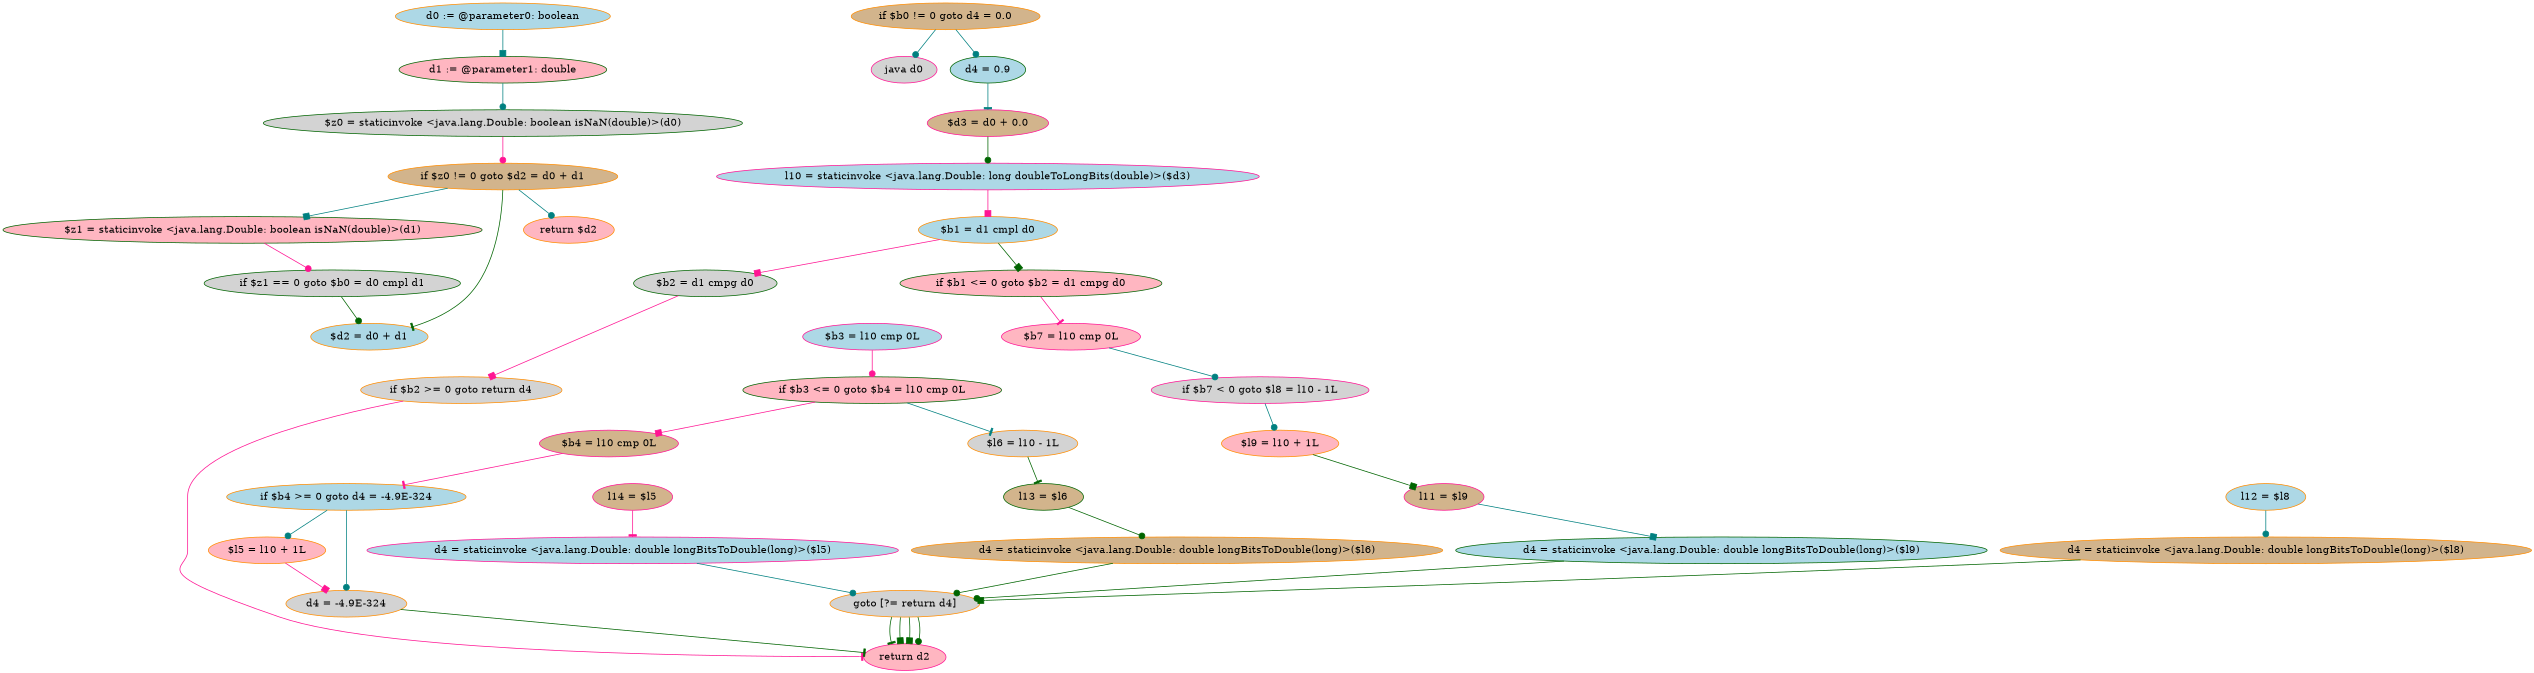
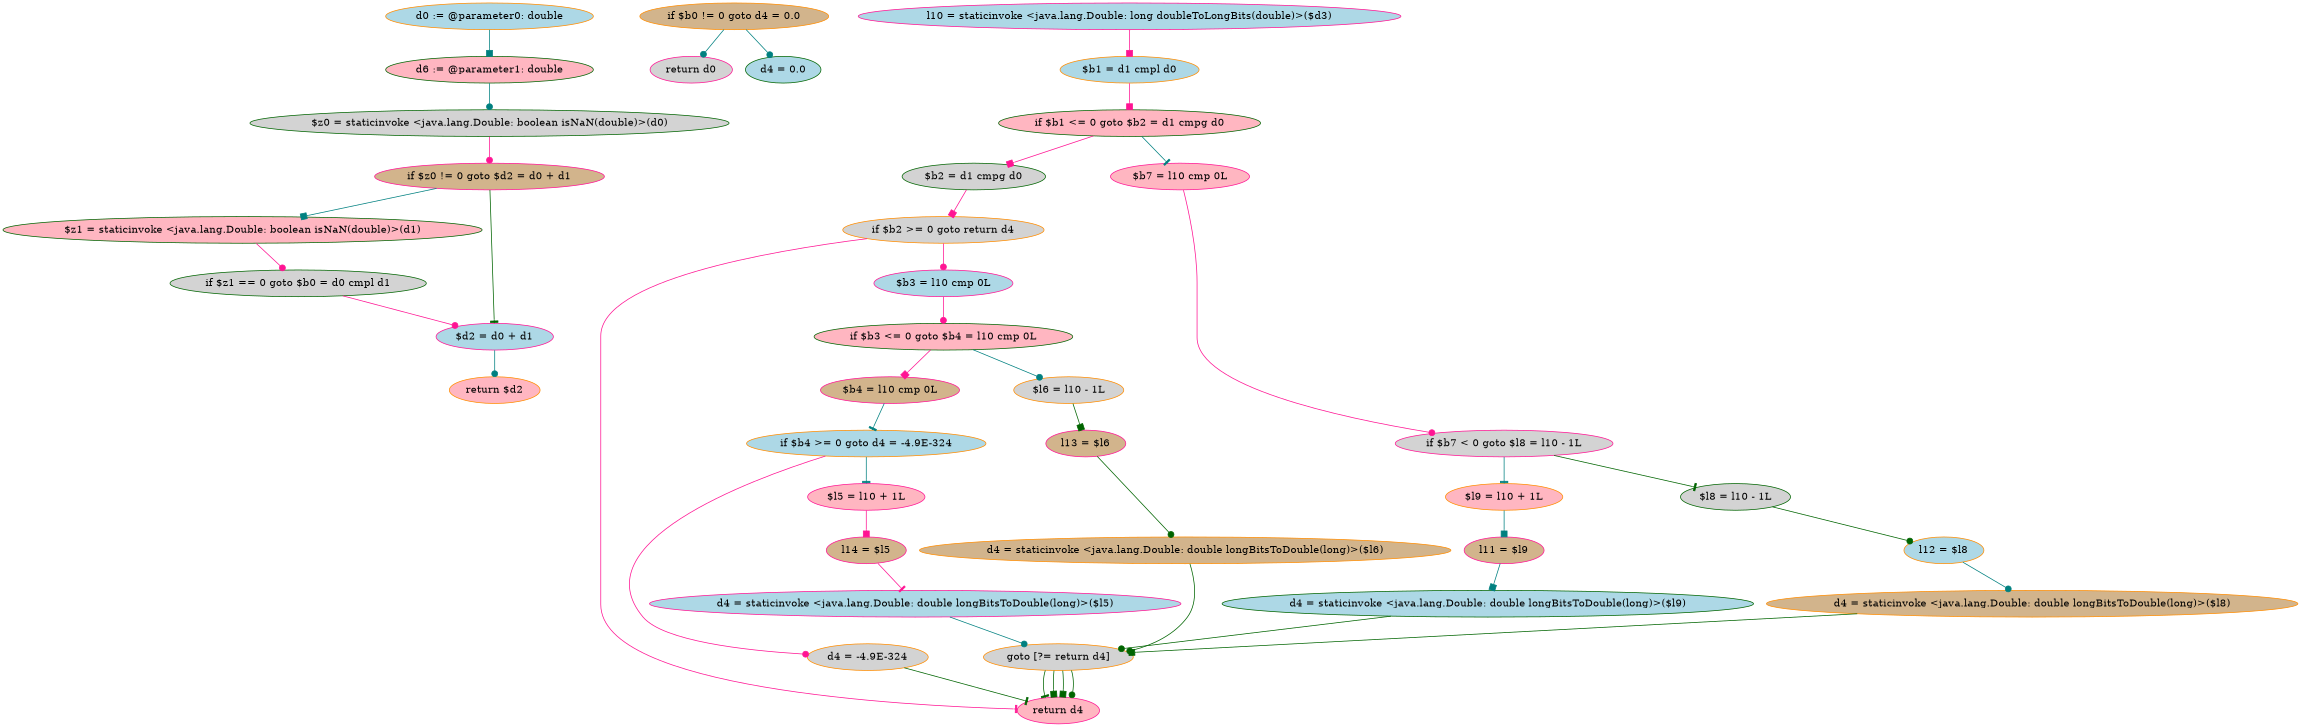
node "d0 := @parameter0: boolean": label "d0 := @parameter0: boolean" -> "d0 := @parameter0: double"
node "d1 := @parameter1: double": label "d1 := @parameter1: double" -> "d6 := @parameter1: double"
node "java d0": label "java d0" -> "return d0"
node "d4 = 0.9": label "d4 = 0.9" -> "d4 = 0.0"
node "$d3 = d0 + 0.0": removed
node "if $z0 != 0 goto $d2 = d0 + d1": color darkorange -> deeppink
edge "if $z0 != 0 goto $d2 = d0 + d1" -> "return $d2": now "$d2 = d0 + d1" -> "return $d2"
edge "if $b2 >= 0 goto return d4" -> "$b3 = l10 cmp 0L": added
edge "$b1 = d1 cmpl d0" -> "if $b1 <= 0 goto $b2 = d1 cmpg d0": color darkgreen -> deeppink
edge "$b1 = d1 cmpl d0" -> "$b2 = d1 cmpg d0": now "if $b1 <= 0 goto $b2 = d1 cmpg d0" -> "$b2 = d1 cmpg d0"
edge "if $z1 == 0 goto $b0 = d0 cmpl d1" -> "$d2 = d0 + d1": color darkgreen -> deeppink
edge "if $b1 <= 0 goto $b2 = d1 cmpg d0" -> "$b7 = l10 cmp 0L": color deeppink -> teal
node "$d2 = d0 + d1": color darkorange -> deeppink
edge "$b7 = l10 cmp 0L" -> "if $b7 < 0 goto $l8 = l10 - 1L": color teal -> deeppink
edge "if $b7 < 0 goto $l8 = l10 - 1L" -> "$l9 = l10 + 1L": arrowhead dot -> tee
edge "if $b3 <= 0 goto $b4 = l10 cmp 0L" -> "$l6 = l10 - 1L": arrowhead tee -> dot
edge "$l6 = l10 - 1L" -> "l13 = $l6": arrowhead tee -> box
edge "$b4 = l10 cmp 0L" -> "if $b4 >= 0 goto d4 = -4.9E-324": color deeppink -> teal
edge "$l9 = l10 + 1L" -> "l11 = $l9": color darkgreen -> teal
node "l13 = $l6": color darkgreen -> deeppink
node "$l8 = l10 - 1L": added
edge "if $b4 >= 0 goto d4 = -4.9E-324" -> "$l5 = l10 + 1L": arrowhead dot -> tee
edge "if $b4 >= 0 goto d4 = -4.9E-324" -> "d4 = -4.9E-324": color teal -> deeppink
node "$l5 = l10 + 1L": color darkorange -> deeppink
edge "$l5 = l10 + 1L" -> "d4 = -4.9E-324": now "$l5 = l10 + 1L" -> "l14 = $l5"
node "return d2": label "return d2" -> "return d4"
